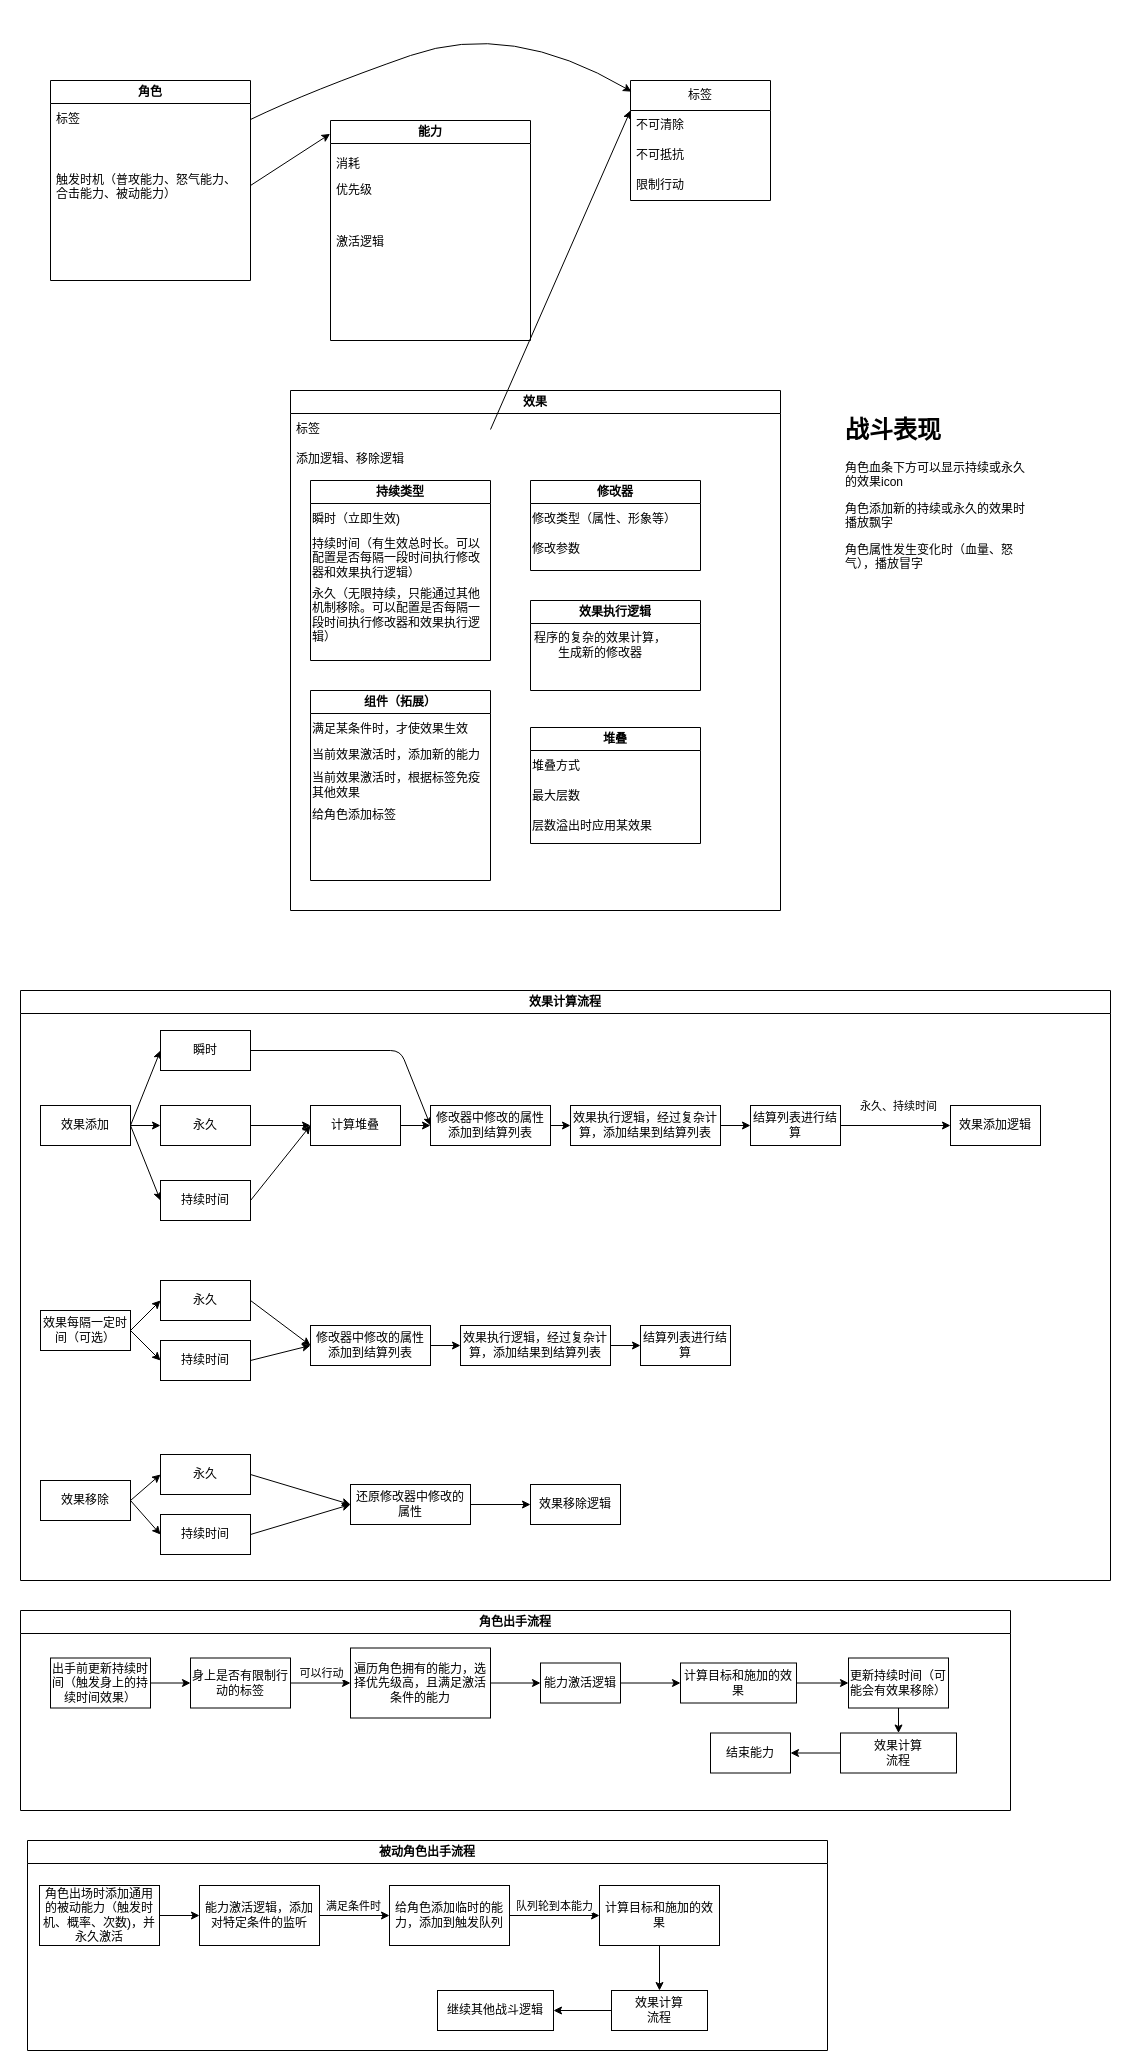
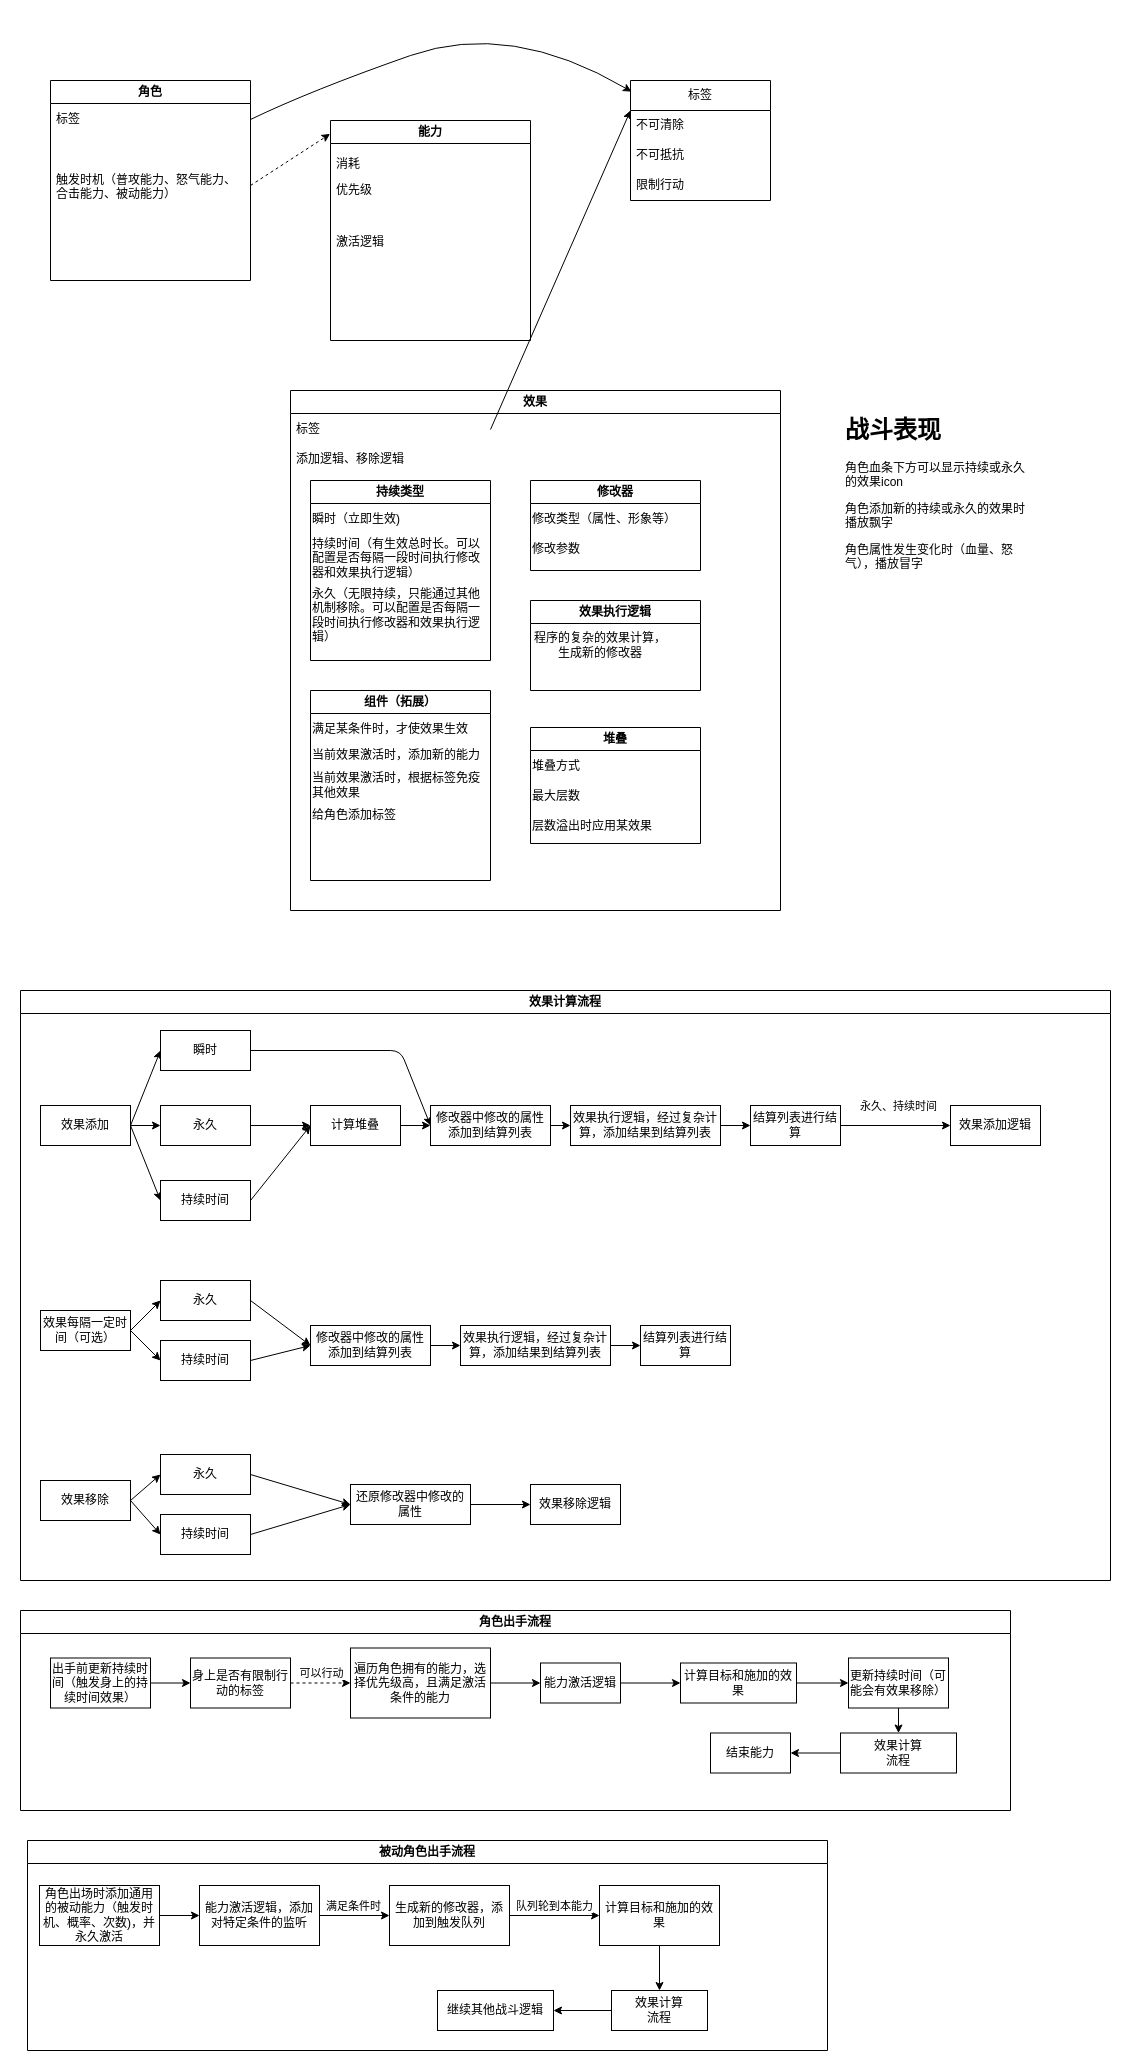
edge "触发时机（普攻能力、怒气能力、合击能力、被动能力）" -> "能力": style solid -> dashed
edge "身上是否有限制行动的标签" -> "遍历角色拥有的能力，选择优先级高，且满足激活条件的能力": style solid -> dashed
node "给角色添加临时的能力，添加到触发队列": label "给角色添加临时的能力，添加到触发队列" -> "生成新的修改器，添加到触发队列"
